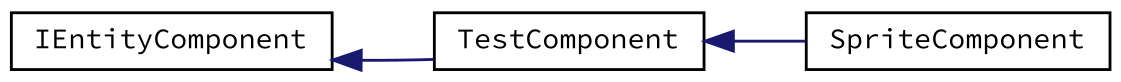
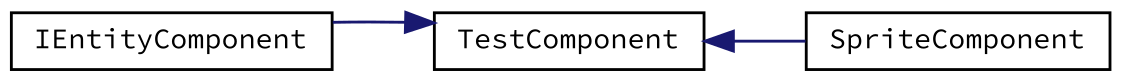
edge "TestComponent" -> "IEntityComponent": reversed
